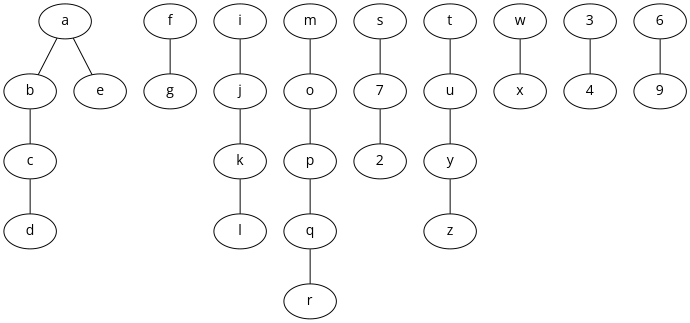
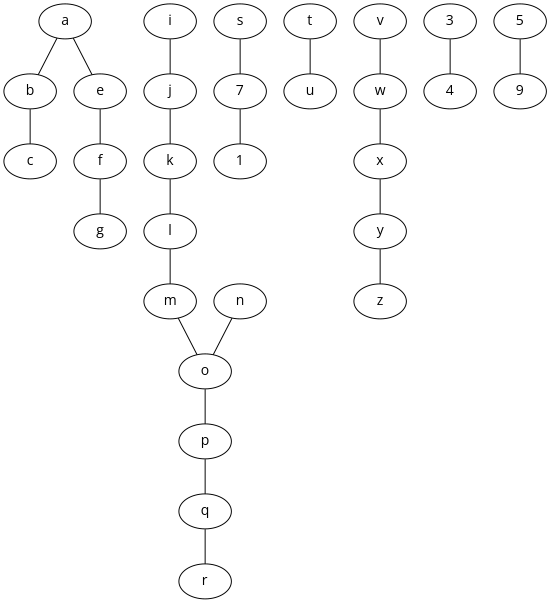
node "v": added
node "6": label "6" -> "5"
edge "e" -- "f": added
edge "u" -- "y": now "x" -- "y"
node "2": label "2" -> "1"
node "d": removed
edge "l" -- "m": added
node "n": added
